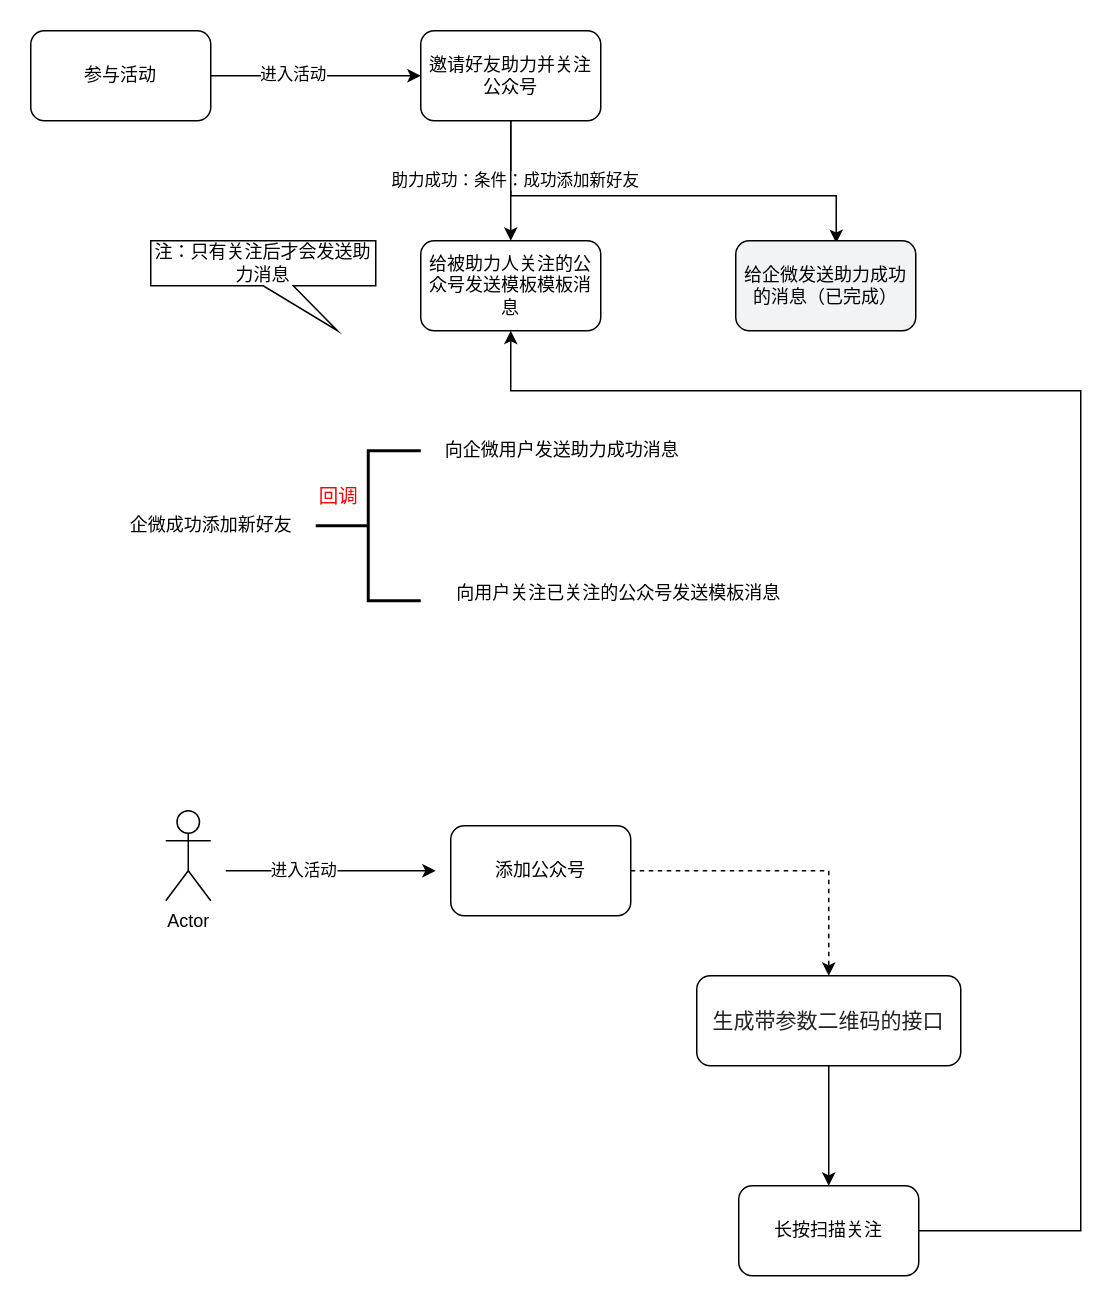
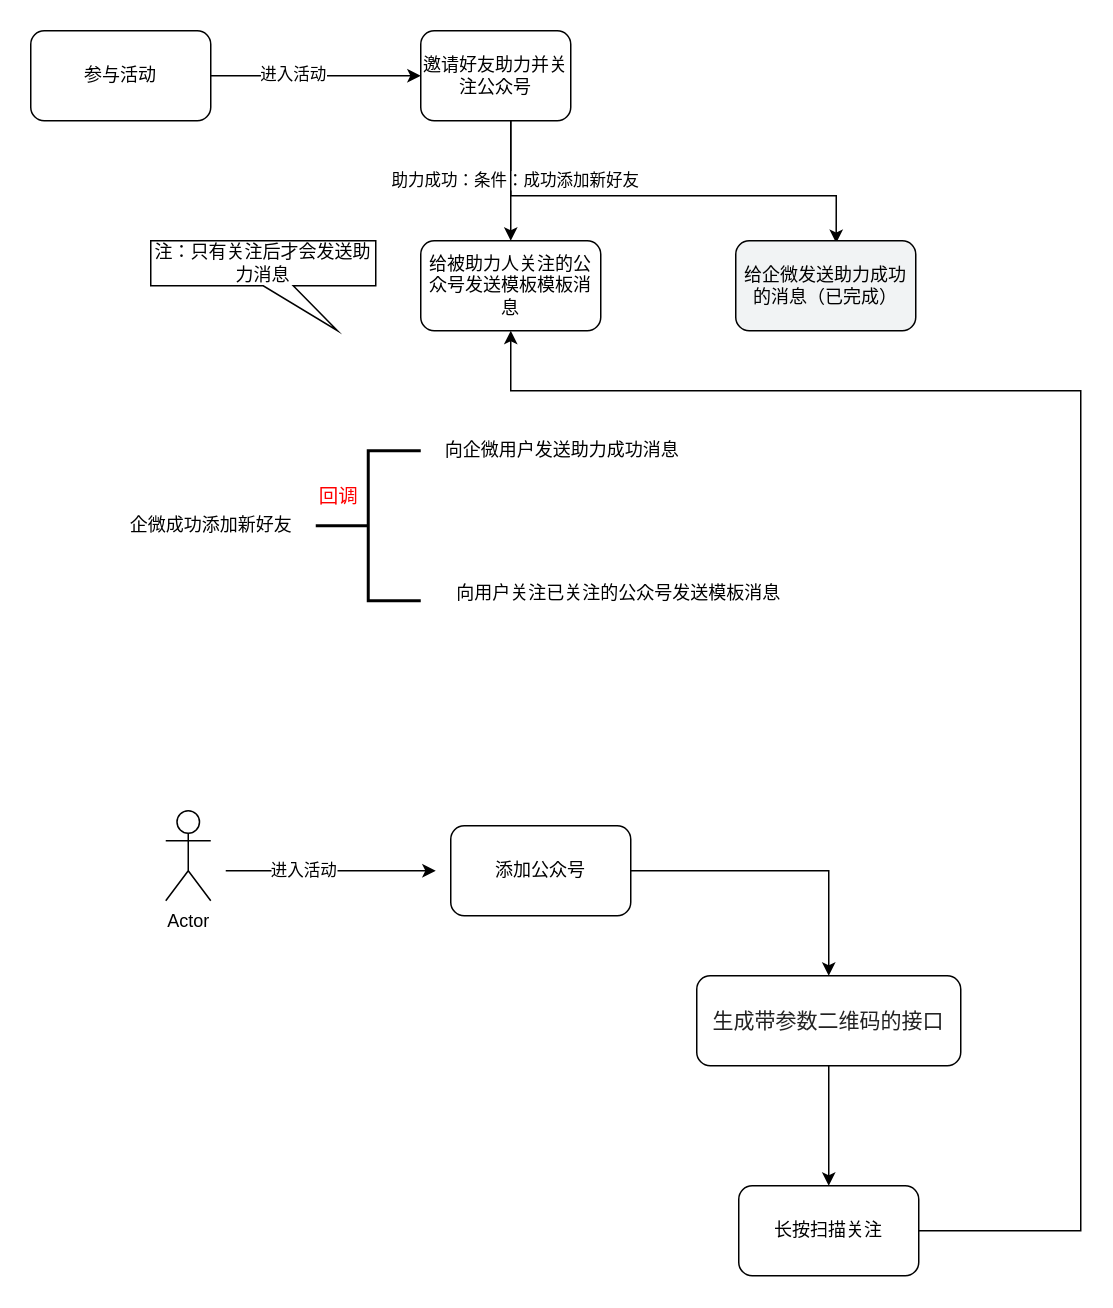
node "邀请好友助力并关注公众号": size 180x90 -> 150x90
edge "添加公众号" -> "生成带参数二维码的接口": style dashed -> solid
